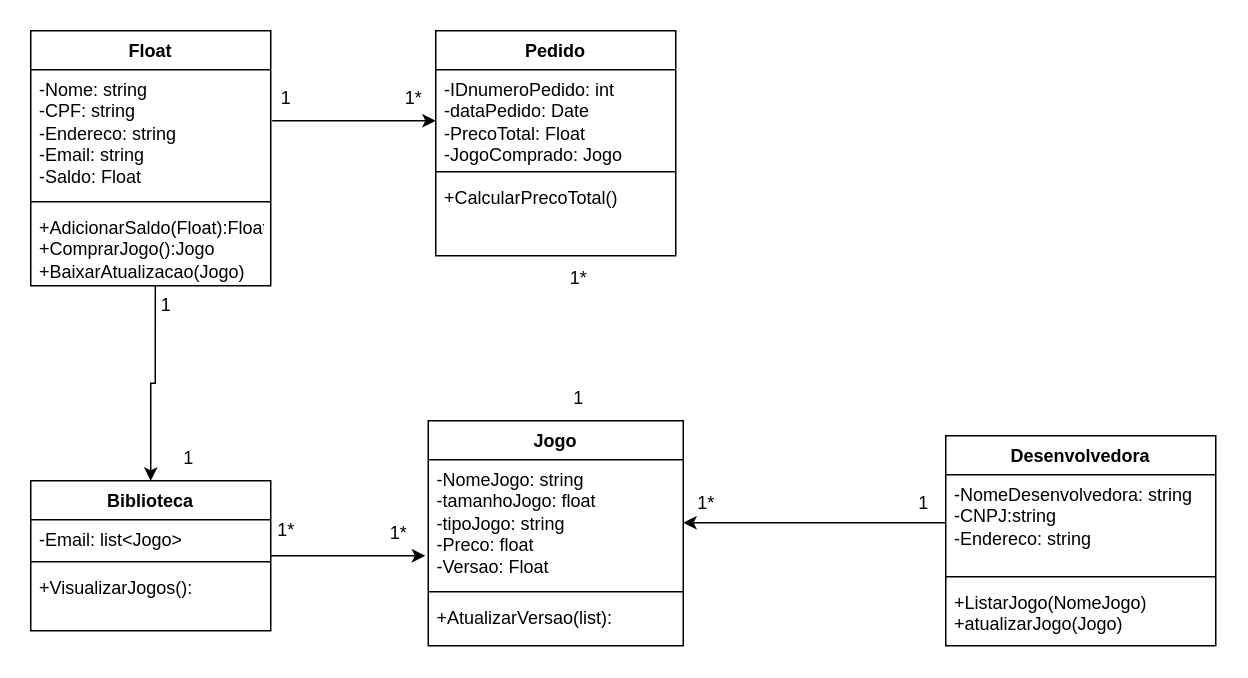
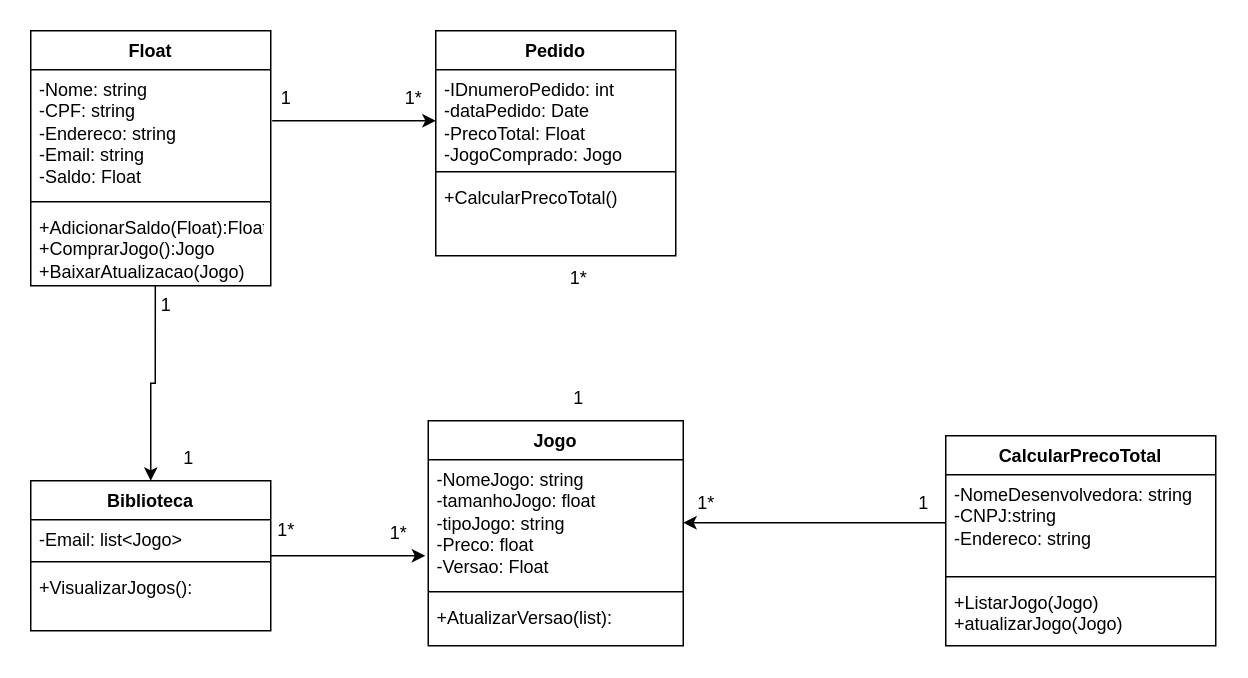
node "Desenvolvedora": label "Desenvolvedora" -> "CalcularPrecoTotal"
node "+ListarJogo(NomeJogo) +atualizarJogo(Jogo)": label "+ListarJogo(NomeJogo) +atualizarJogo(Jogo)" -> "+ListarJogo(Jogo) +atualizarJogo(Jogo)"
